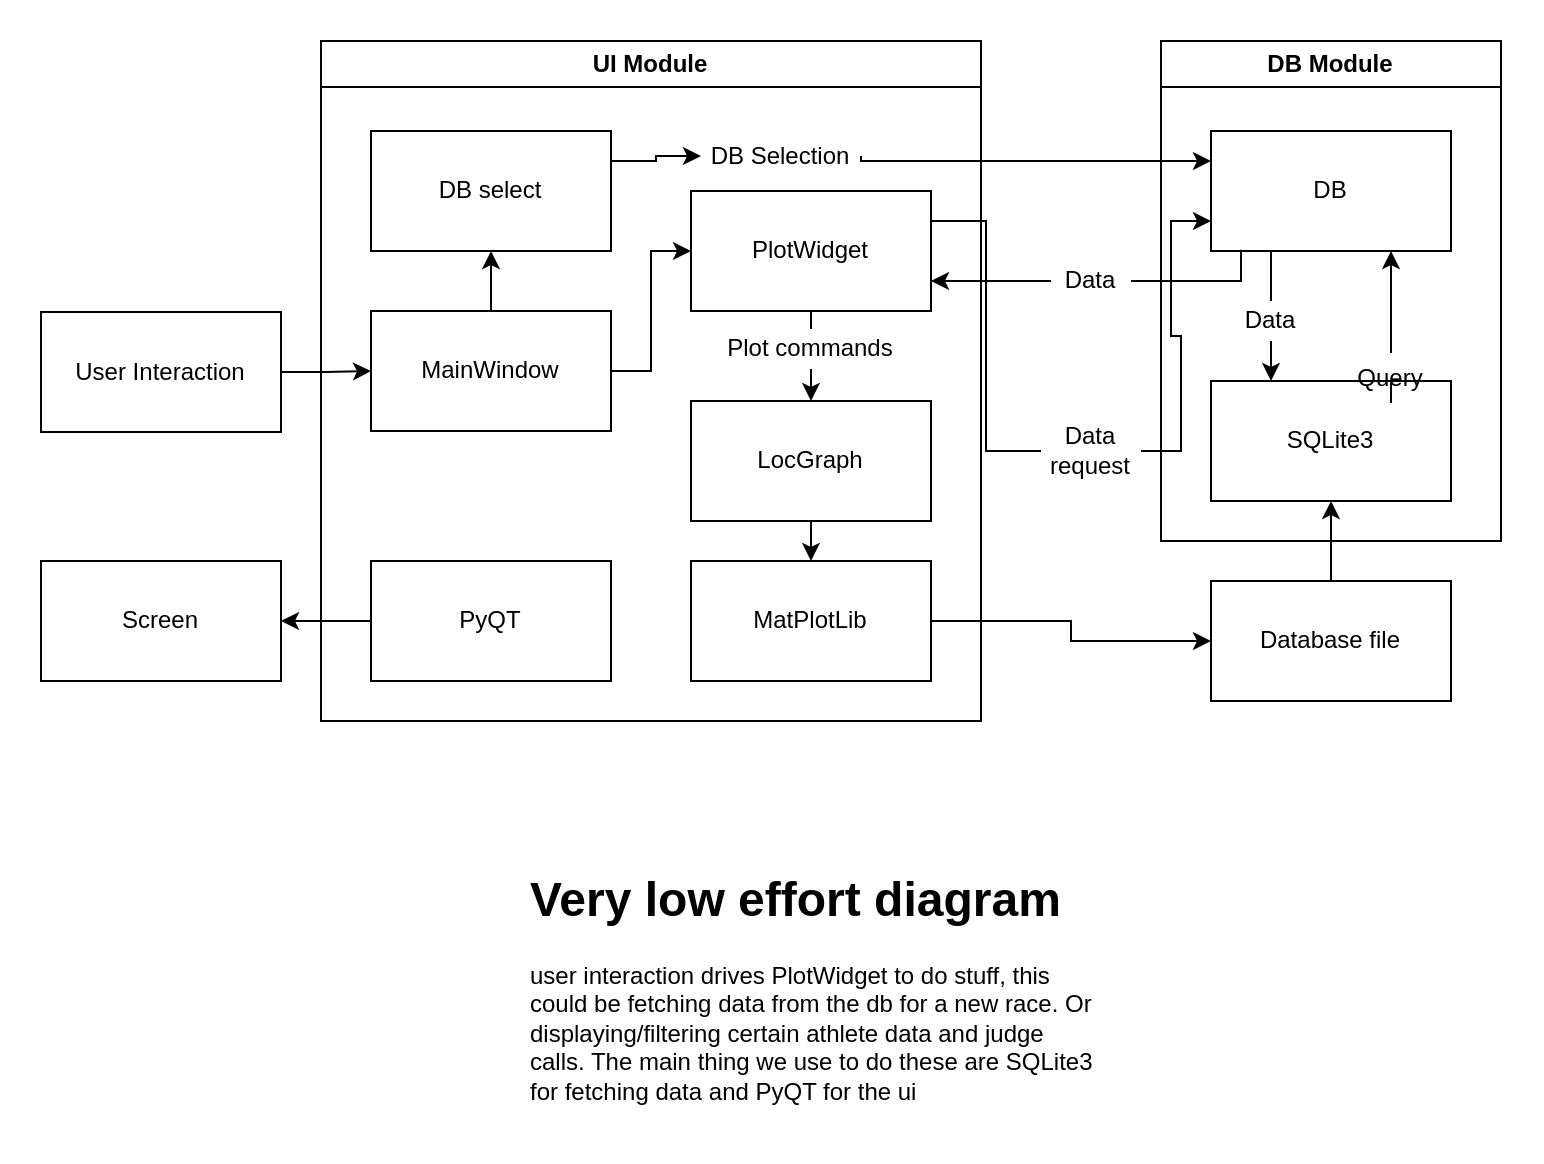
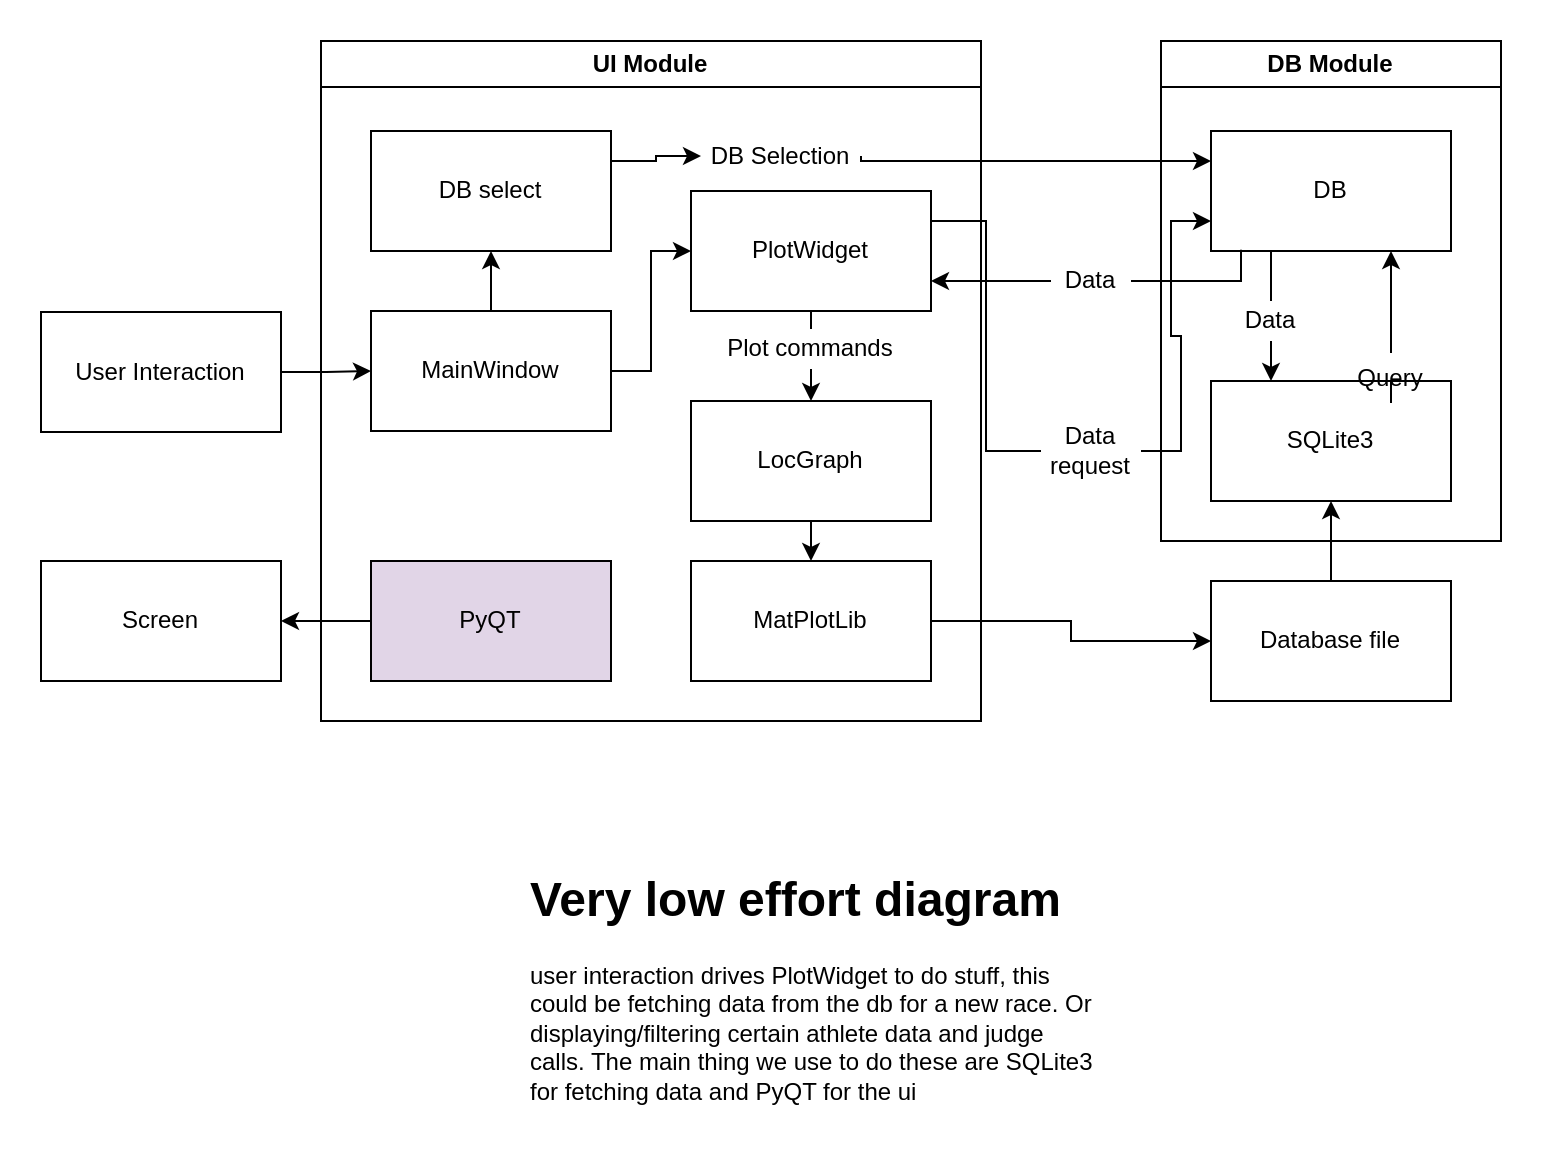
node "PyQT": fillcolor #ffffff -> #e1d5e7
